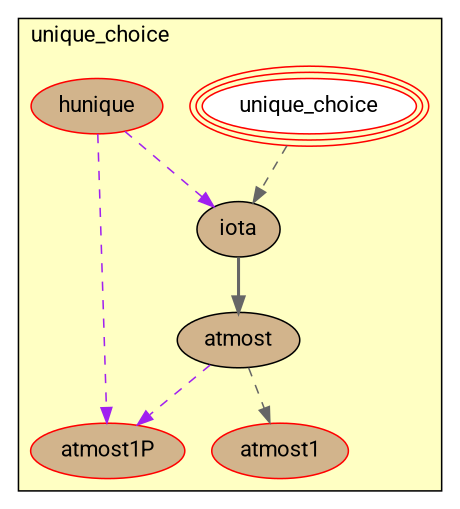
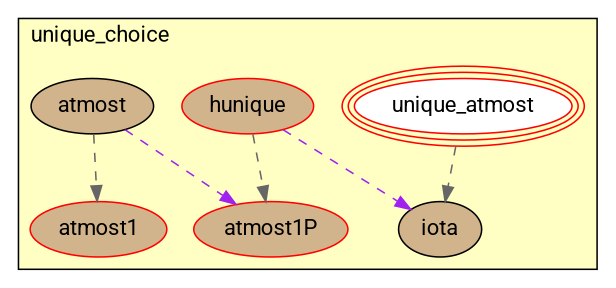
node "unique_choice": label "unique_choice" -> "unique_atmost"
edge "hunique" -> "atmost1P": color purple -> gray40
edge "iota" -> "atmost": removed
